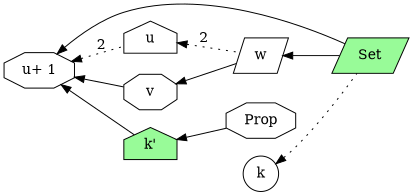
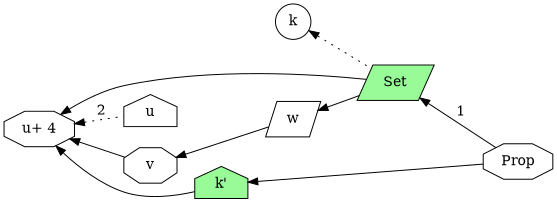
edge "w" -> "u": removed, label "2"
node "u+ 1": label "u+ 1" -> "u+ 4"
edge "Prop" -> "Set": added, label "1"
